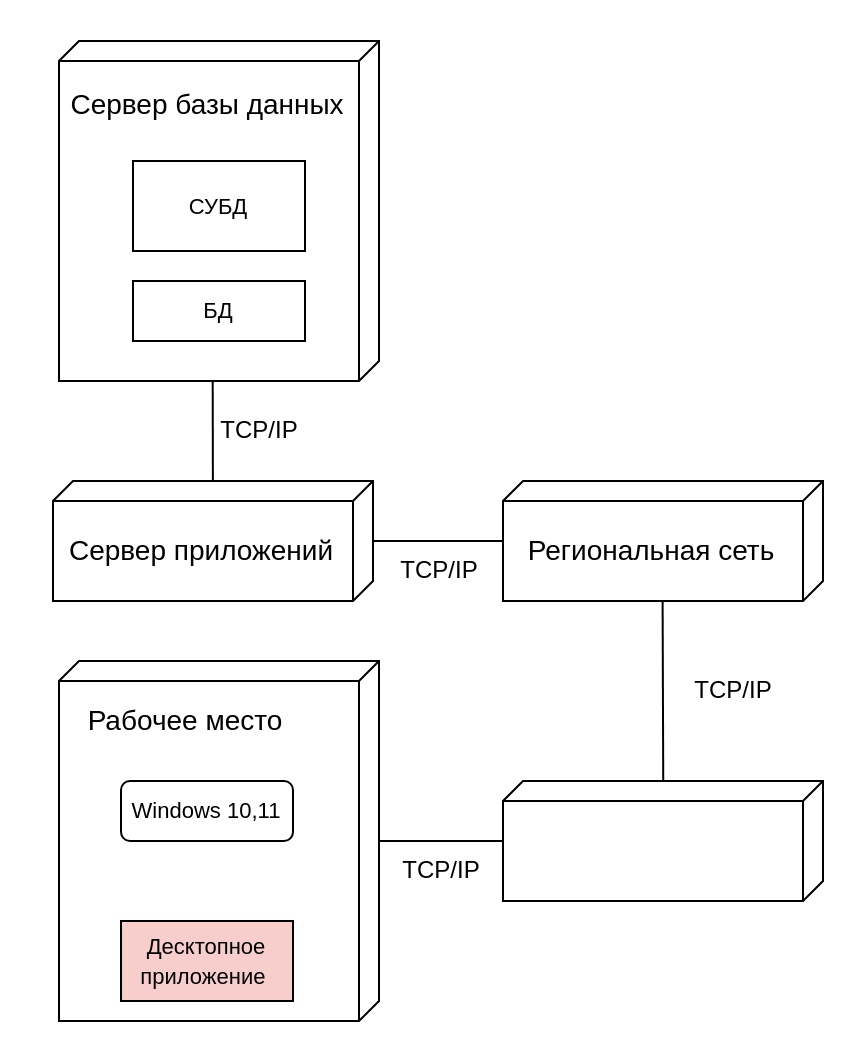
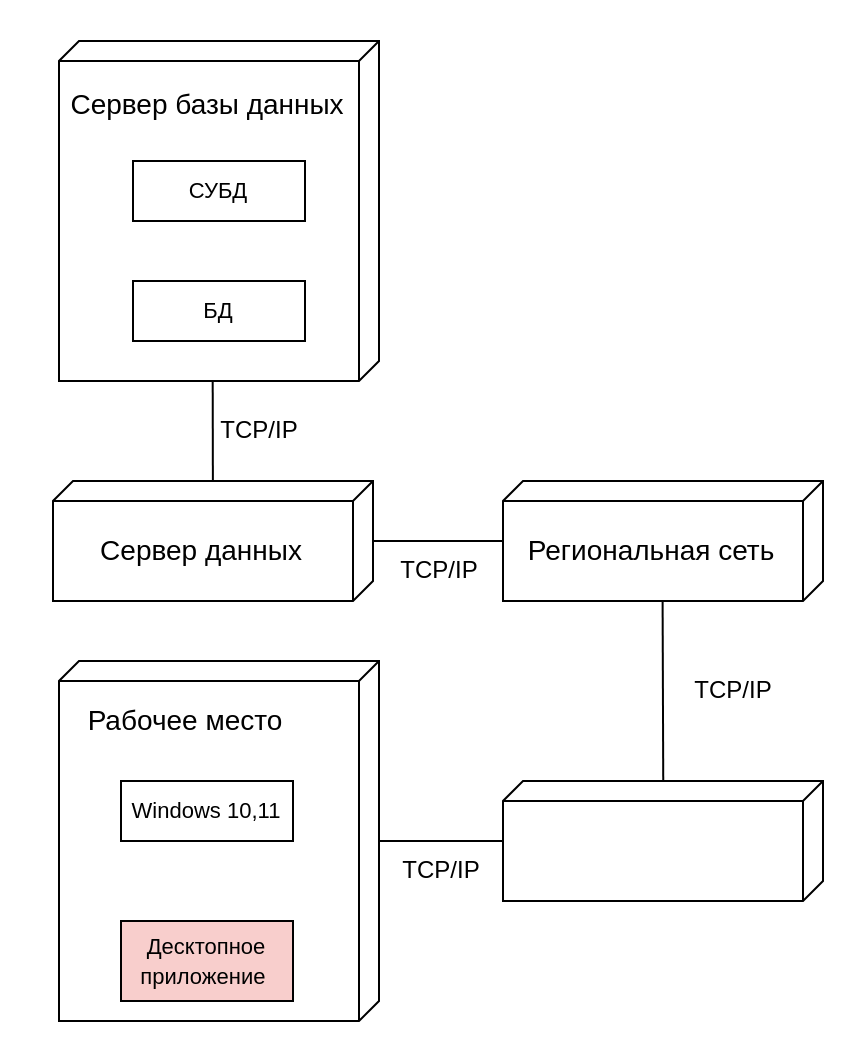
node "СУБД": size 172x90 -> 172x60
node "Сервер приложений": label "Сервер приложений" -> "Сервер данных"
node "Windows 10,11": shape rounded rectangle -> rectangle
